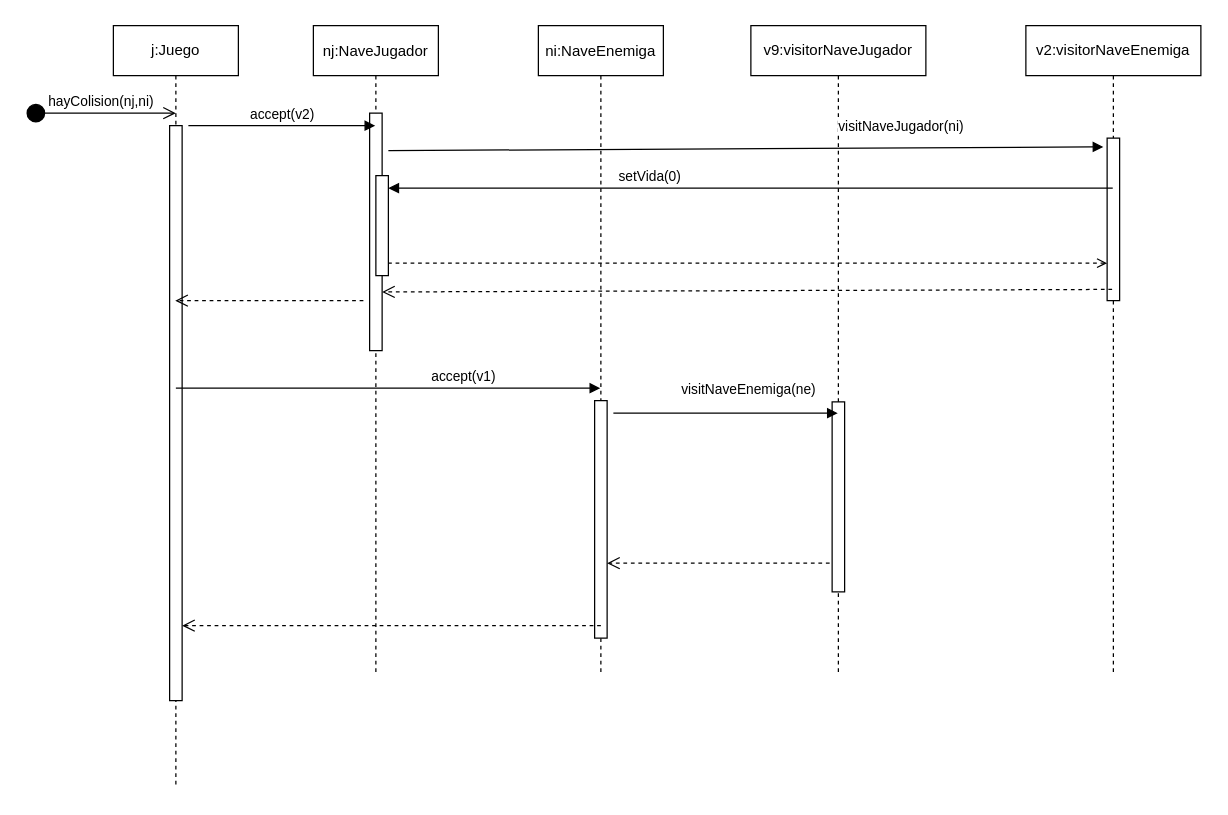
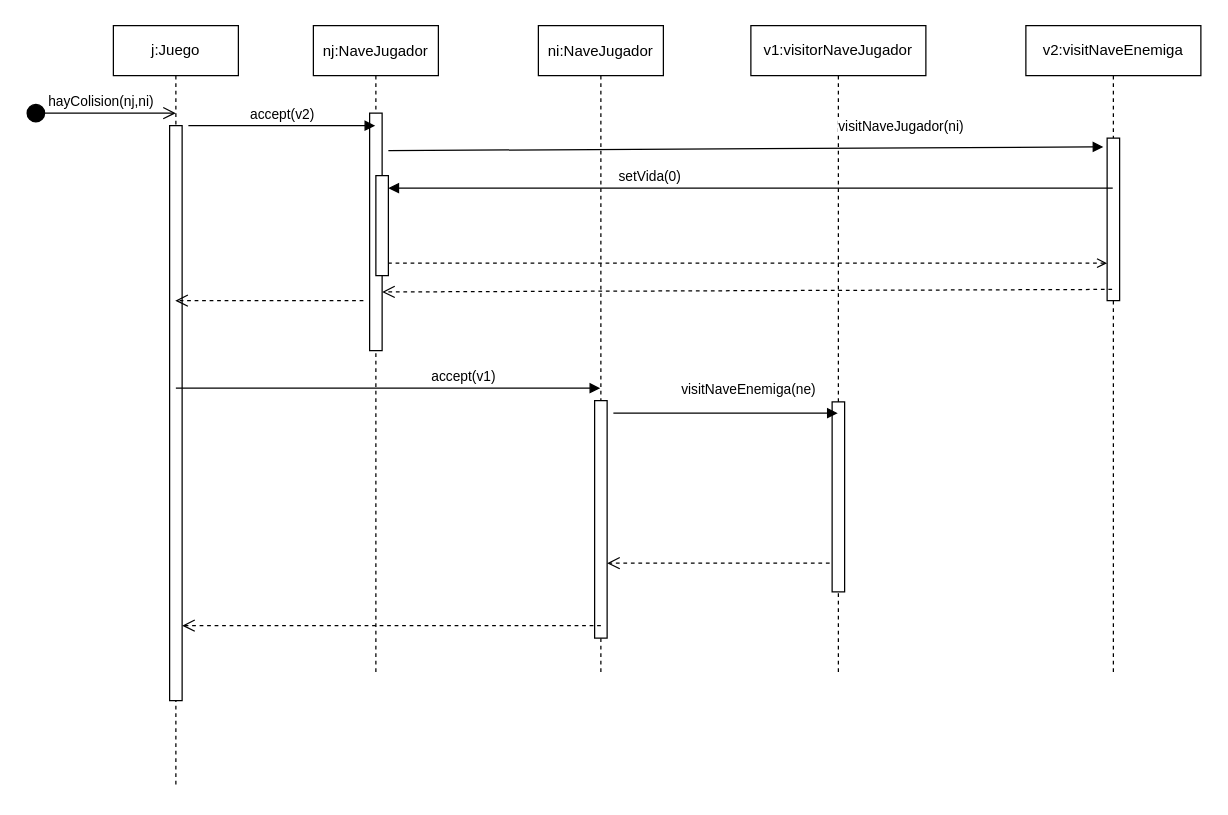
node "ni:NaveEnemiga": label "ni:NaveEnemiga" -> "ni:NaveJugador"
node "v9:visitorNaveJugador": label "v9:visitorNaveJugador" -> "v1:visitorNaveJugador"
node "v2:visitorNaveEnemiga": label "v2:visitorNaveEnemiga" -> "v2:visitNaveEnemiga"
